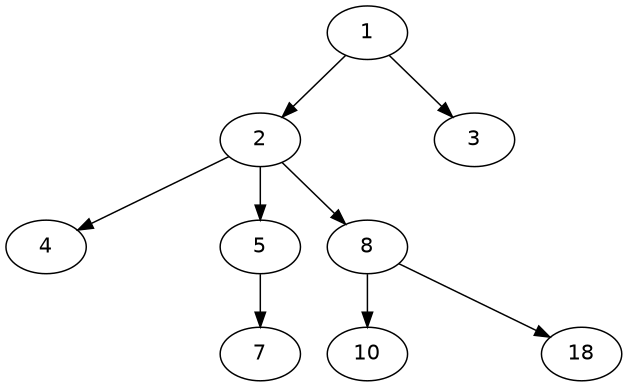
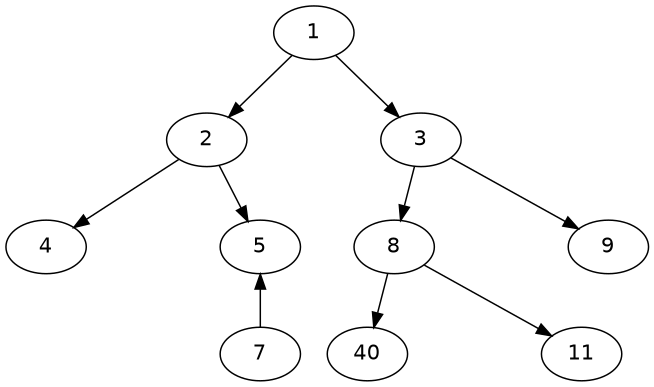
edge "2" -> "8": now "3" -> "8"
node "9": added
edge "5" -> "7": reversed
node "10": label "10" -> "40"
node "18": label "18" -> "11"
